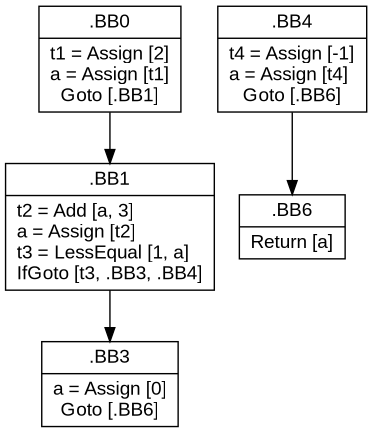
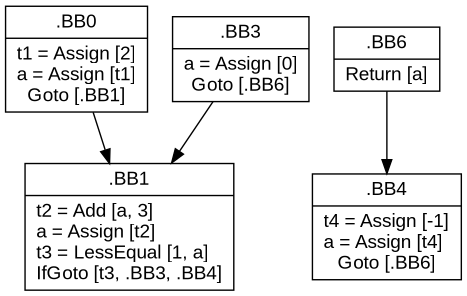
edge ".BB4" -> ".BB6": reversed
edge ".BB1" -> ".BB3": reversed
